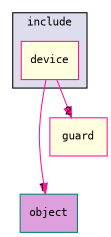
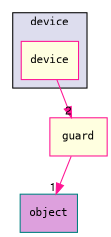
cluster "include": label "include" -> "device"
edge "device" -> "object": now "guard" -> "object"
